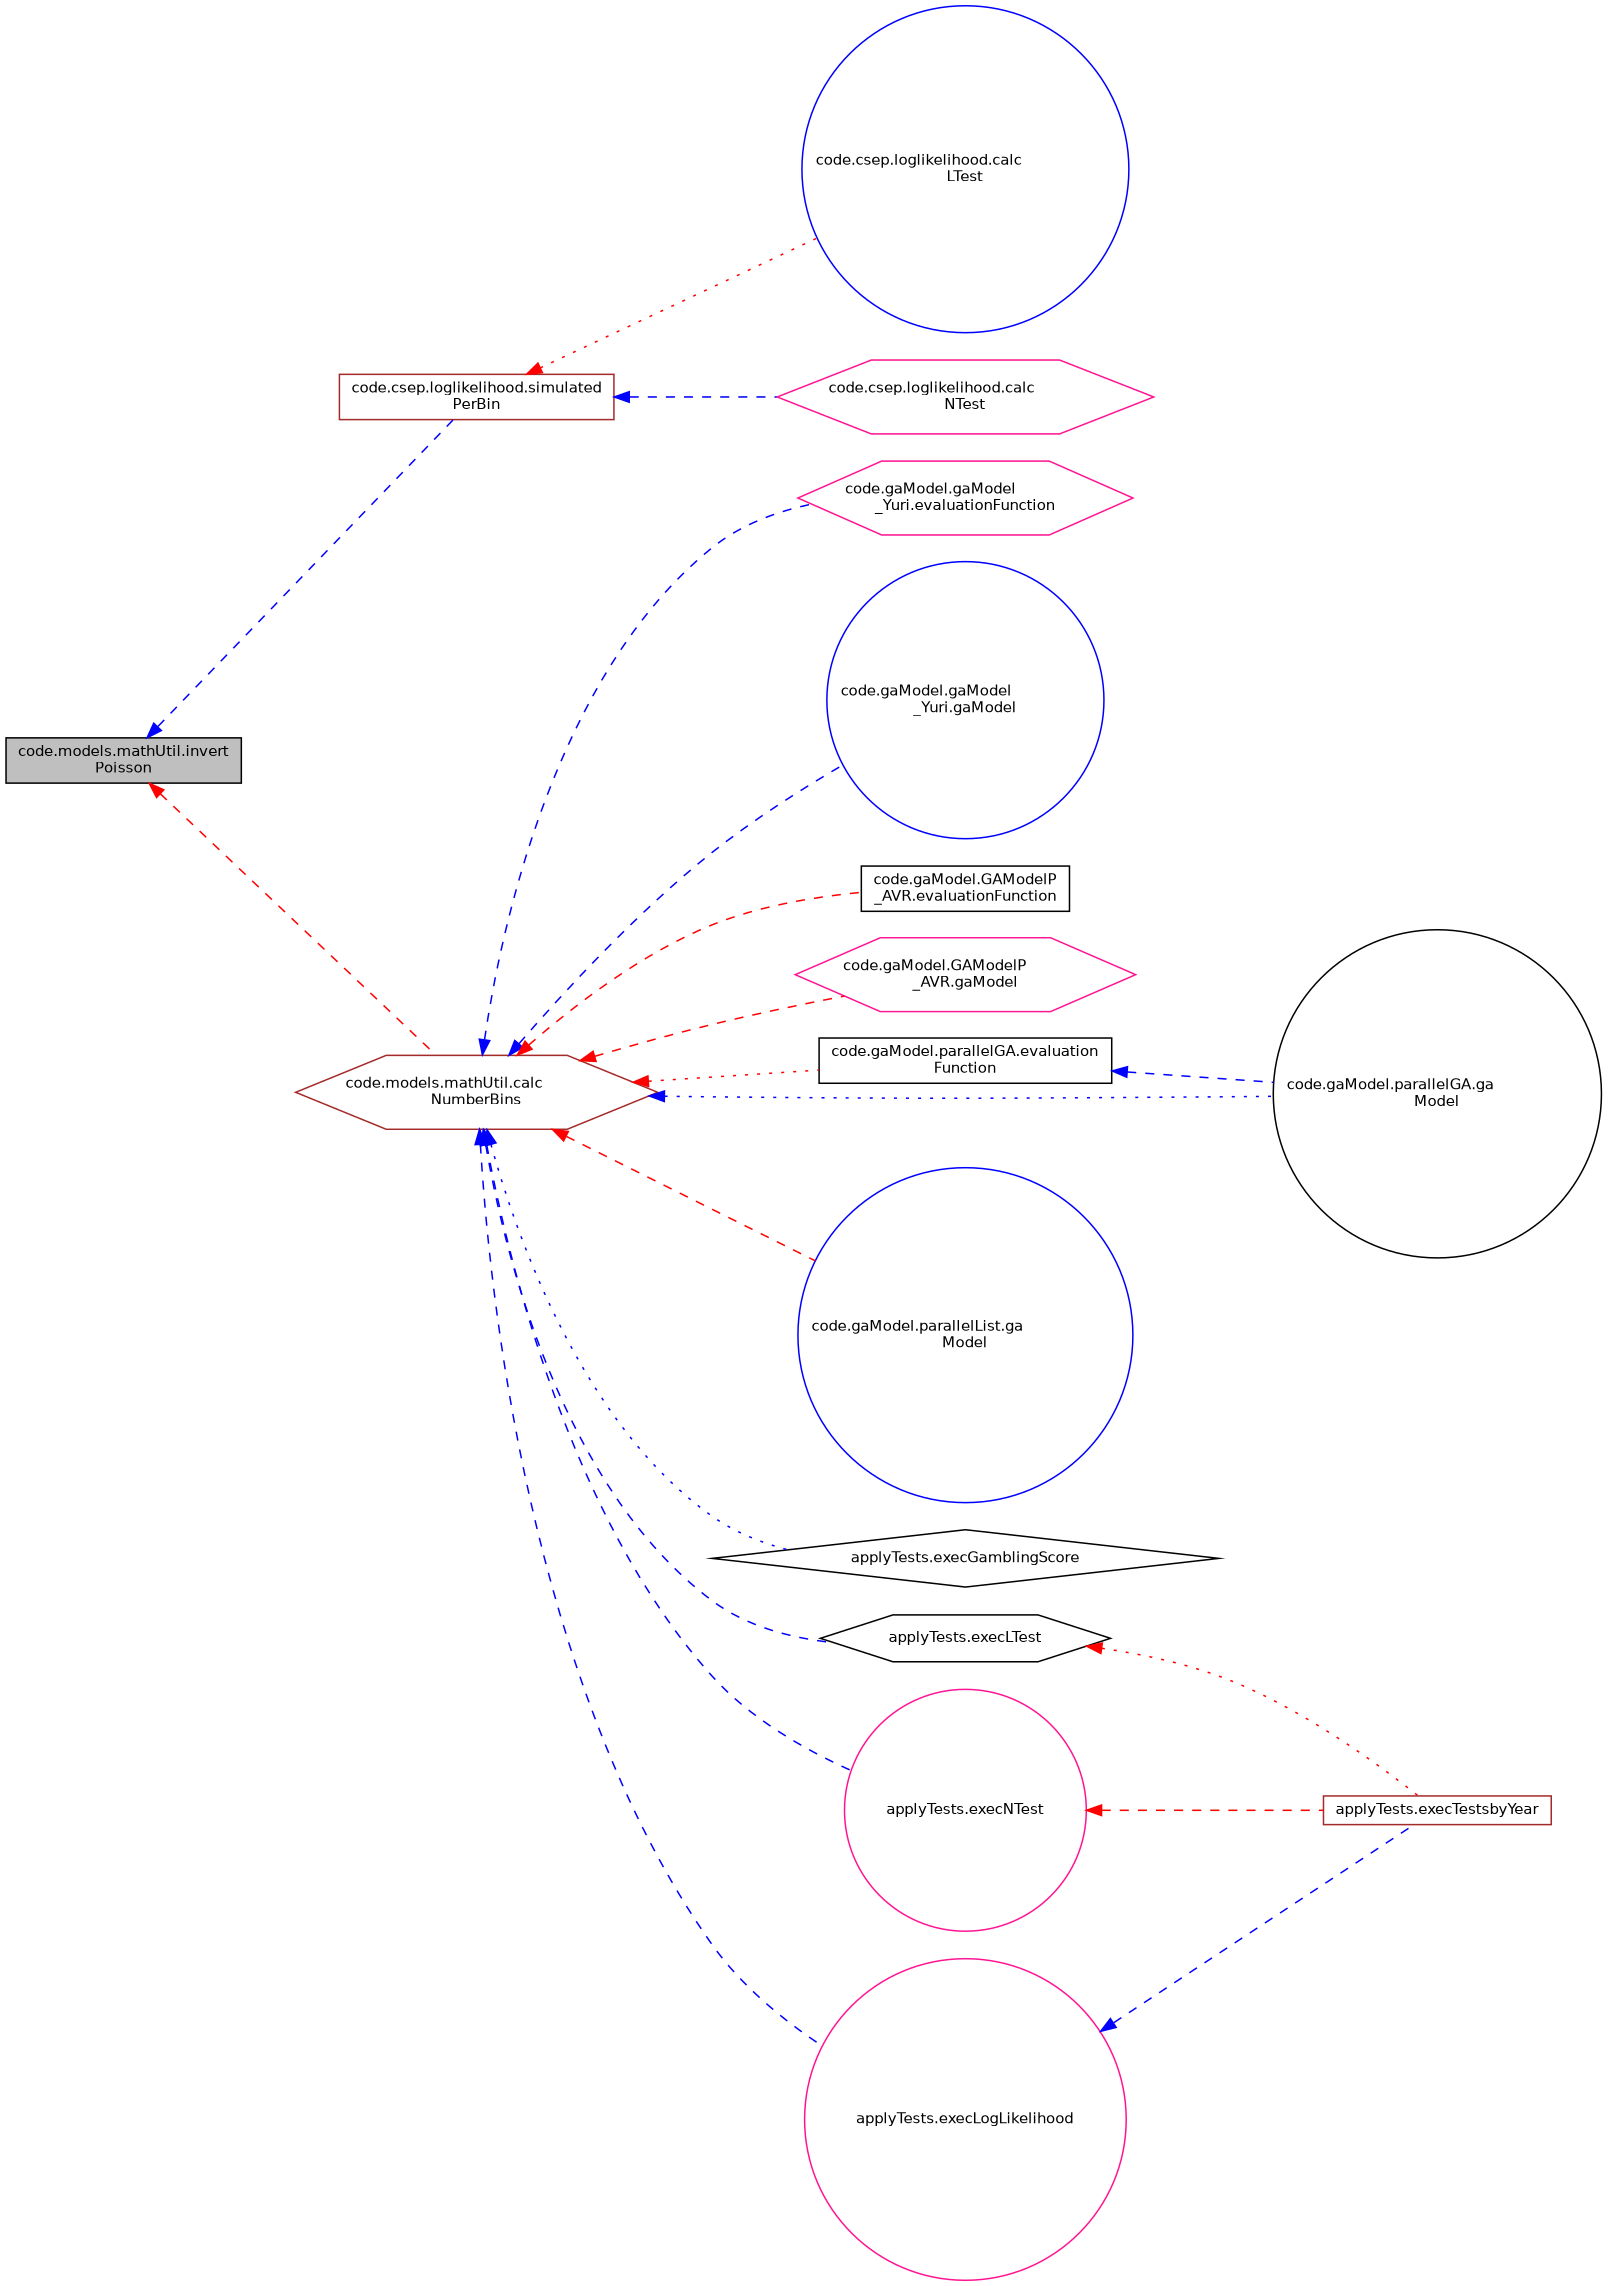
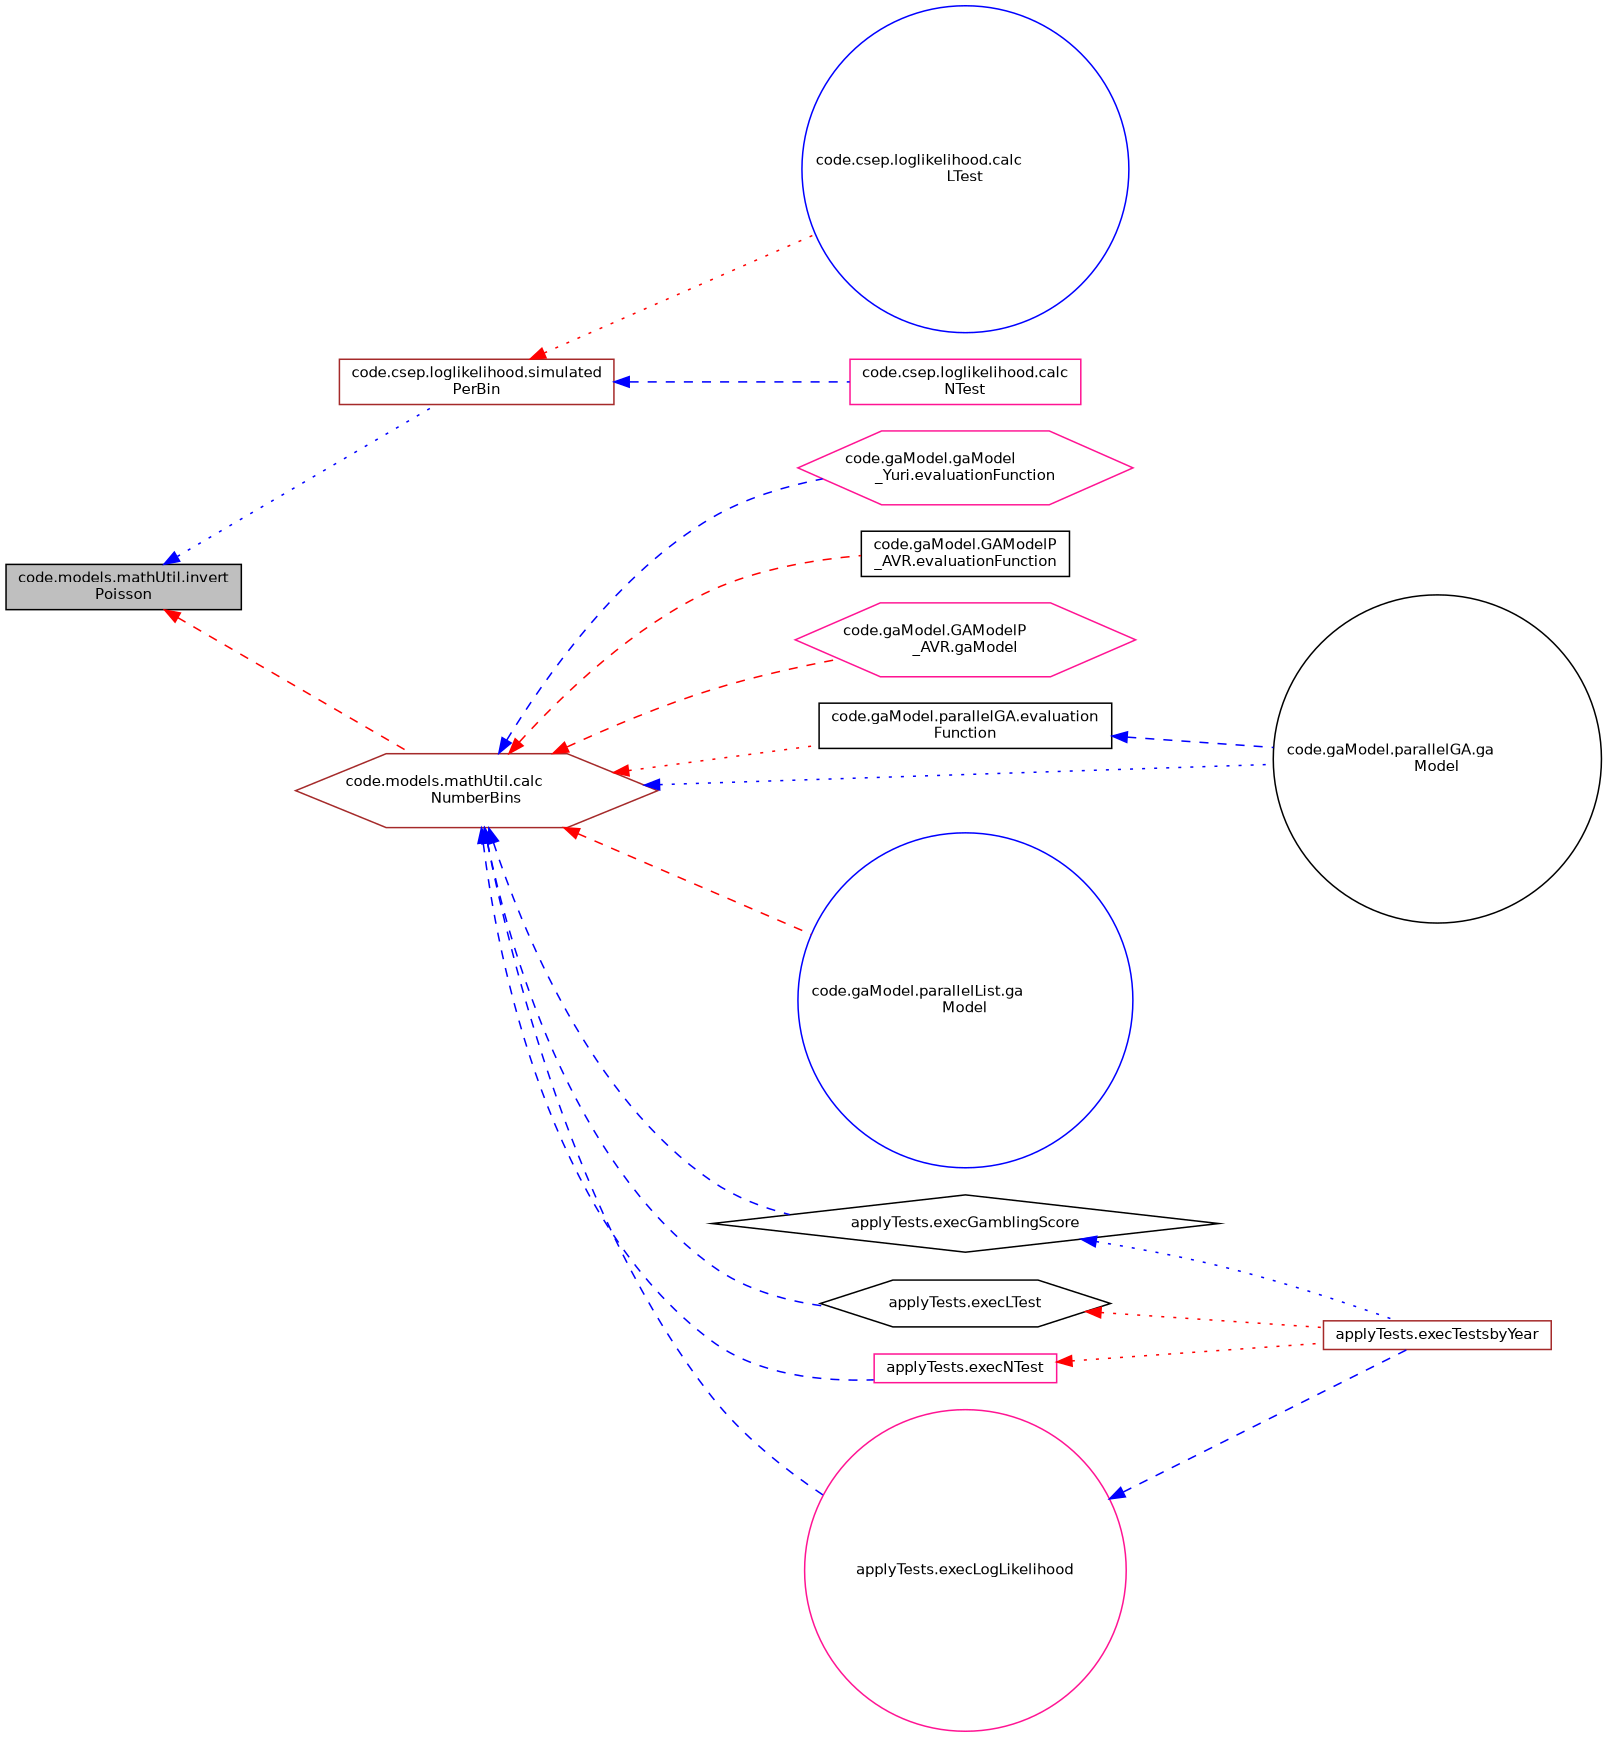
node "code.csep.loglikelihood.calc NTest": shape hexagon -> box
edge "code.csep.loglikelihood.simulated PerBin" -> "code.models.mathUtil.invert Poisson": style dashed -> dotted
node "code.gaModel.gaModel _Yuri.gaModel": removed
edge "applyTests.execTestsbyYear" -> "applyTests.execGamblingScore": added
edge "applyTests.execGamblingScore" -> "code.models.mathUtil.calc NumberBins": style dotted -> dashed
node "applyTests.execNTest": shape circle -> box
edge "applyTests.execTestsbyYear" -> "applyTests.execNTest": style dashed -> dotted
